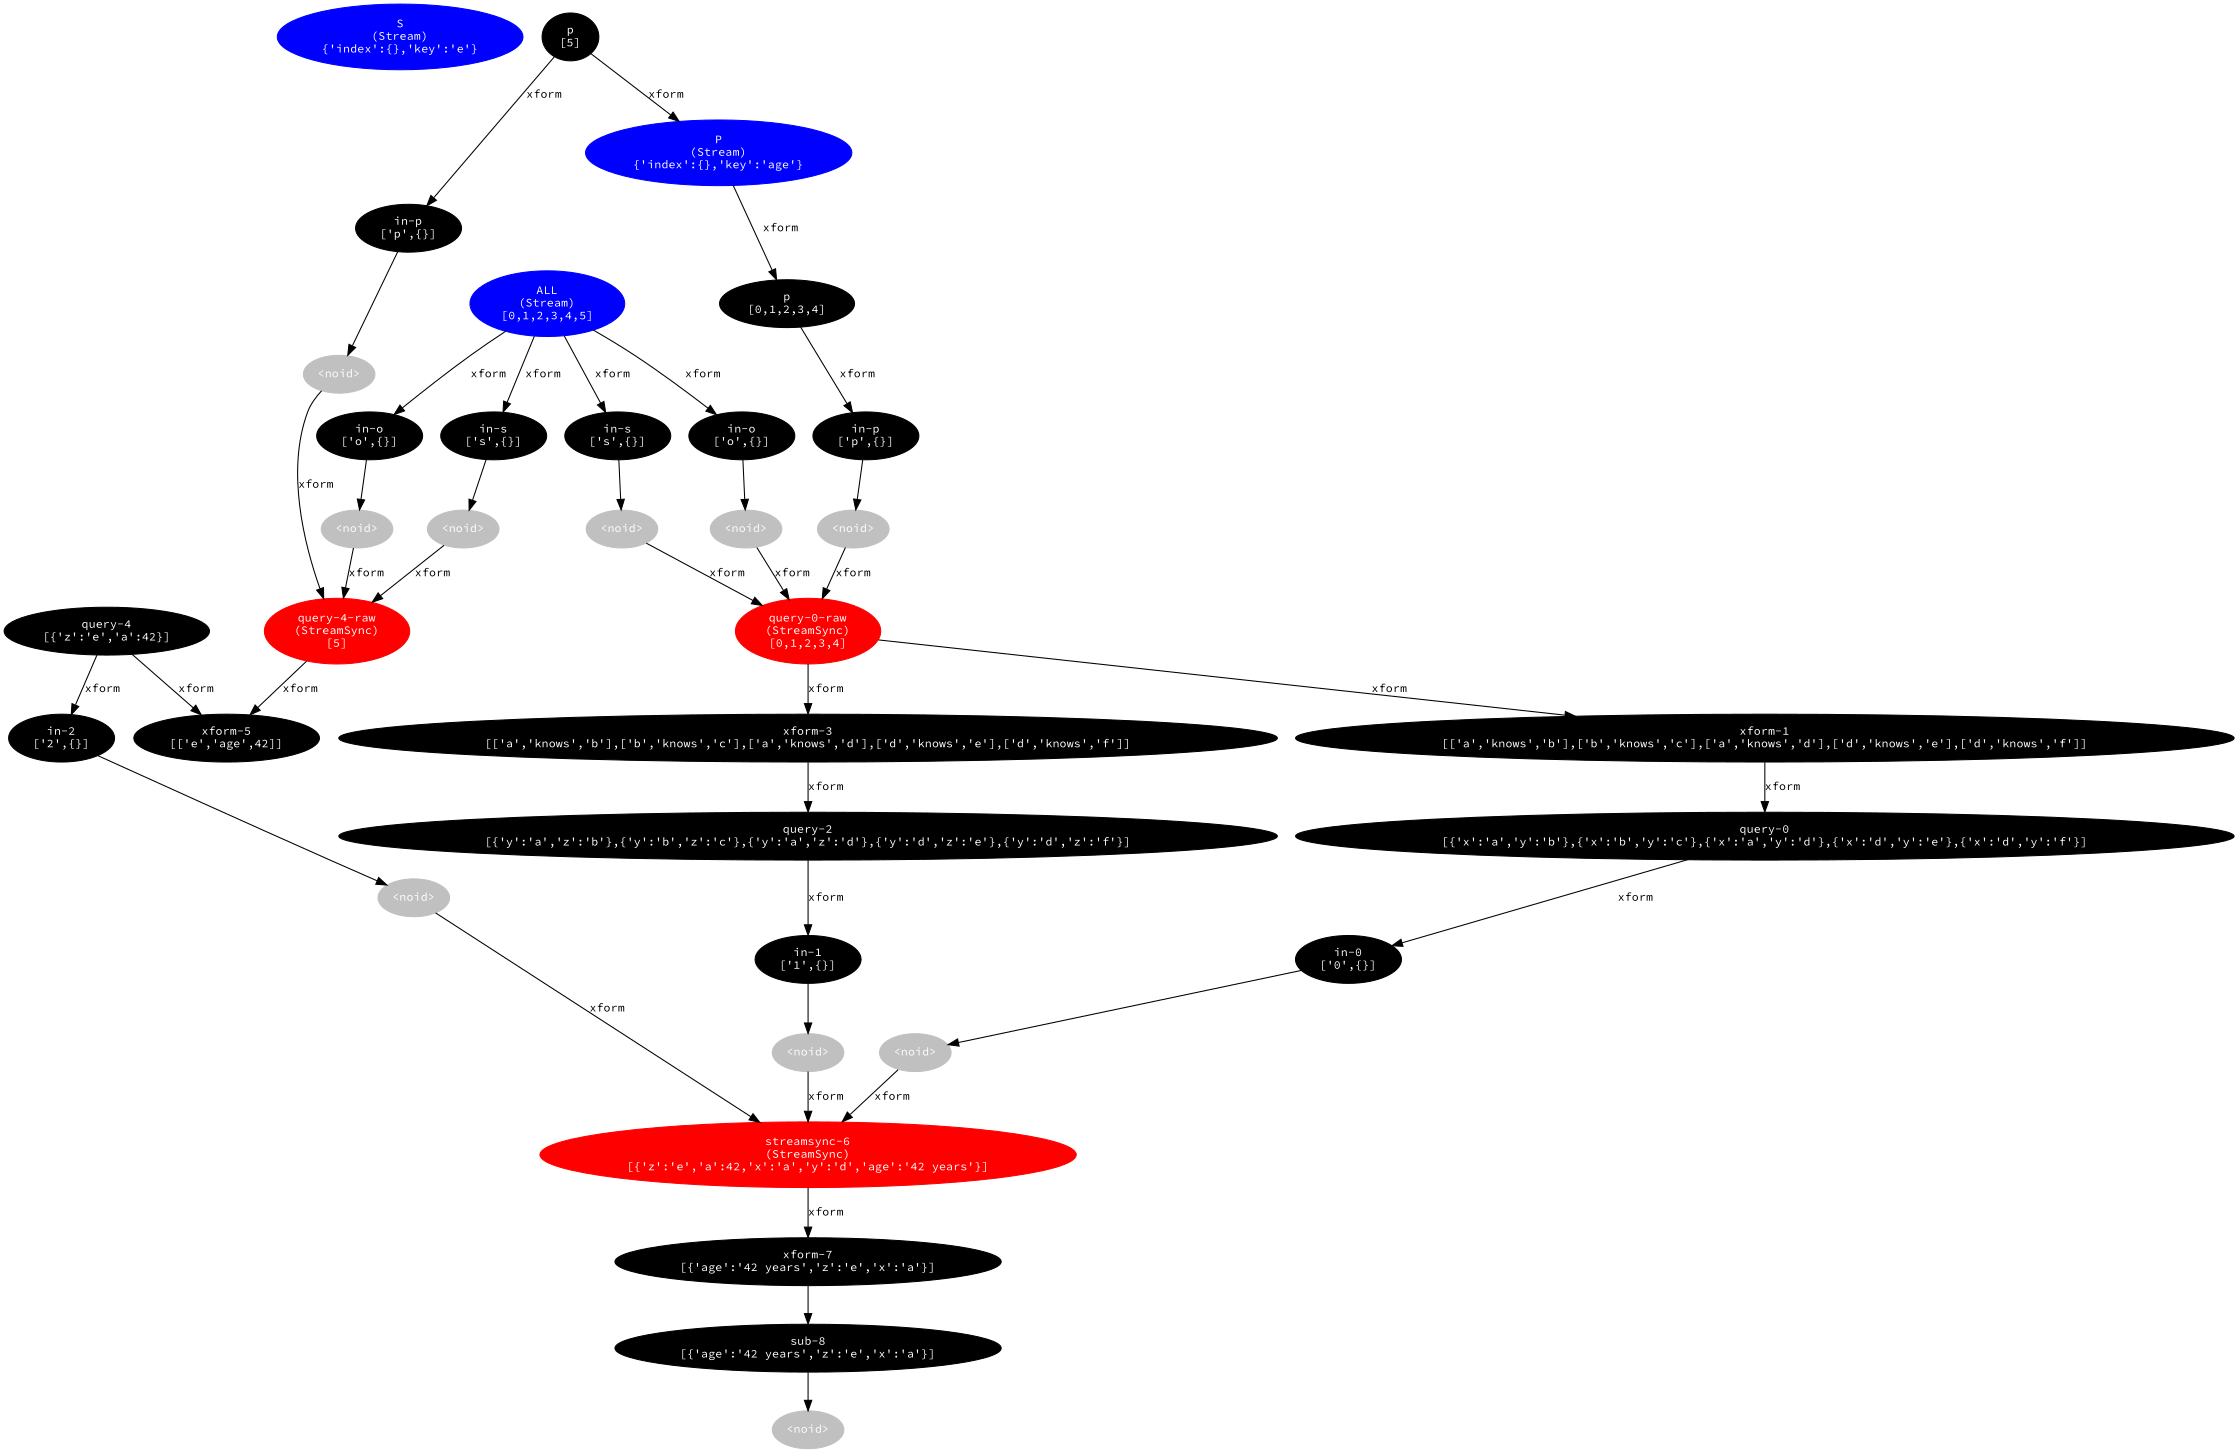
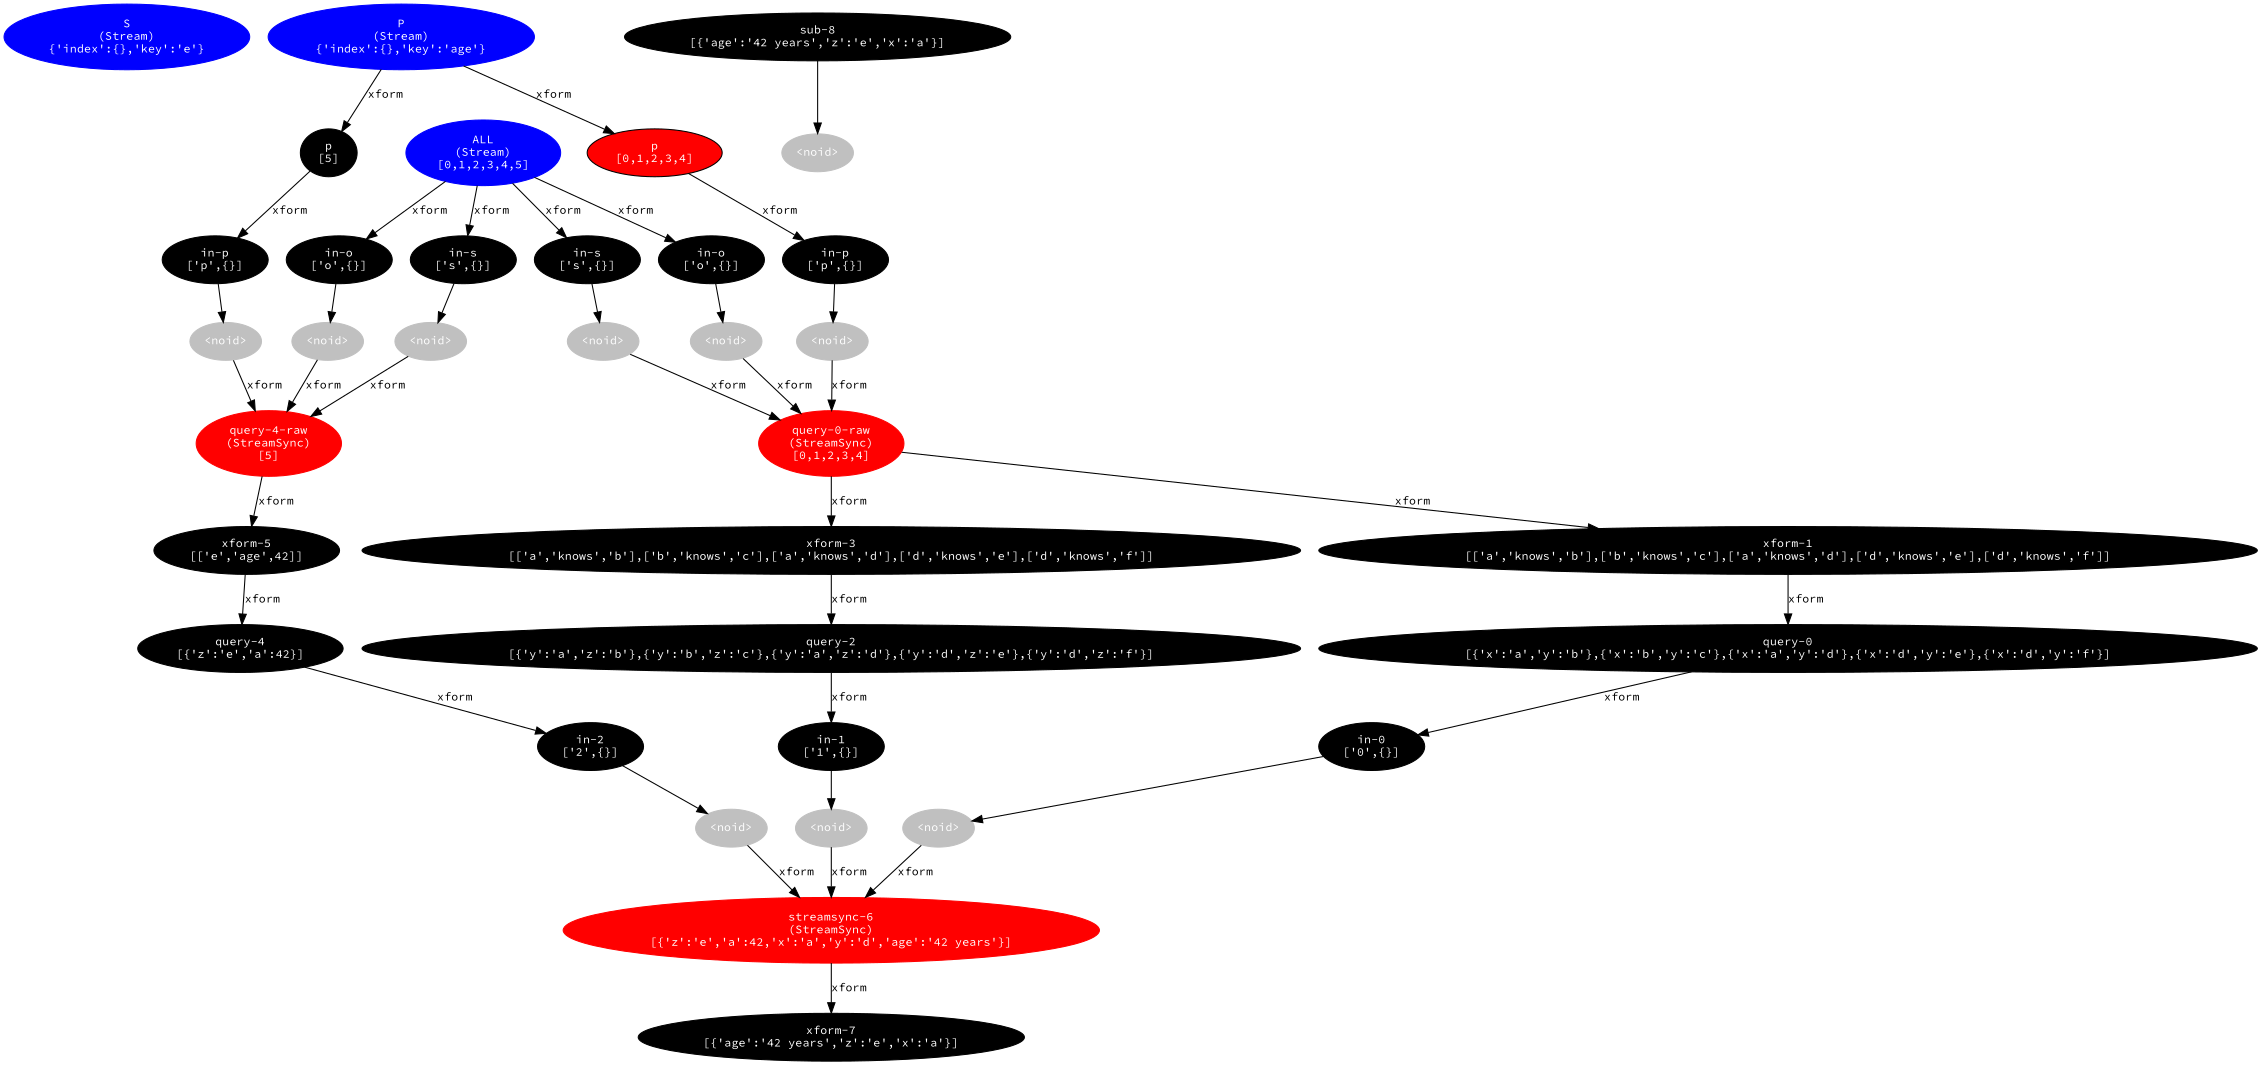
edge "p [5]" -> "P (Stream) {'index':{},'key':'age'}": reversed
node "p [0,1,2,3,4]": fillcolor black -> red
edge "query-4 [{'z':'e','a':42}]" -> "xform-5 [['e','age',42]]": reversed
edge "xform-7 [{'age':'42 years','z':'e','x':'a'}]" -> "sub-8 [{'age':'42 years','z':'e','x':'a'}]": removed
